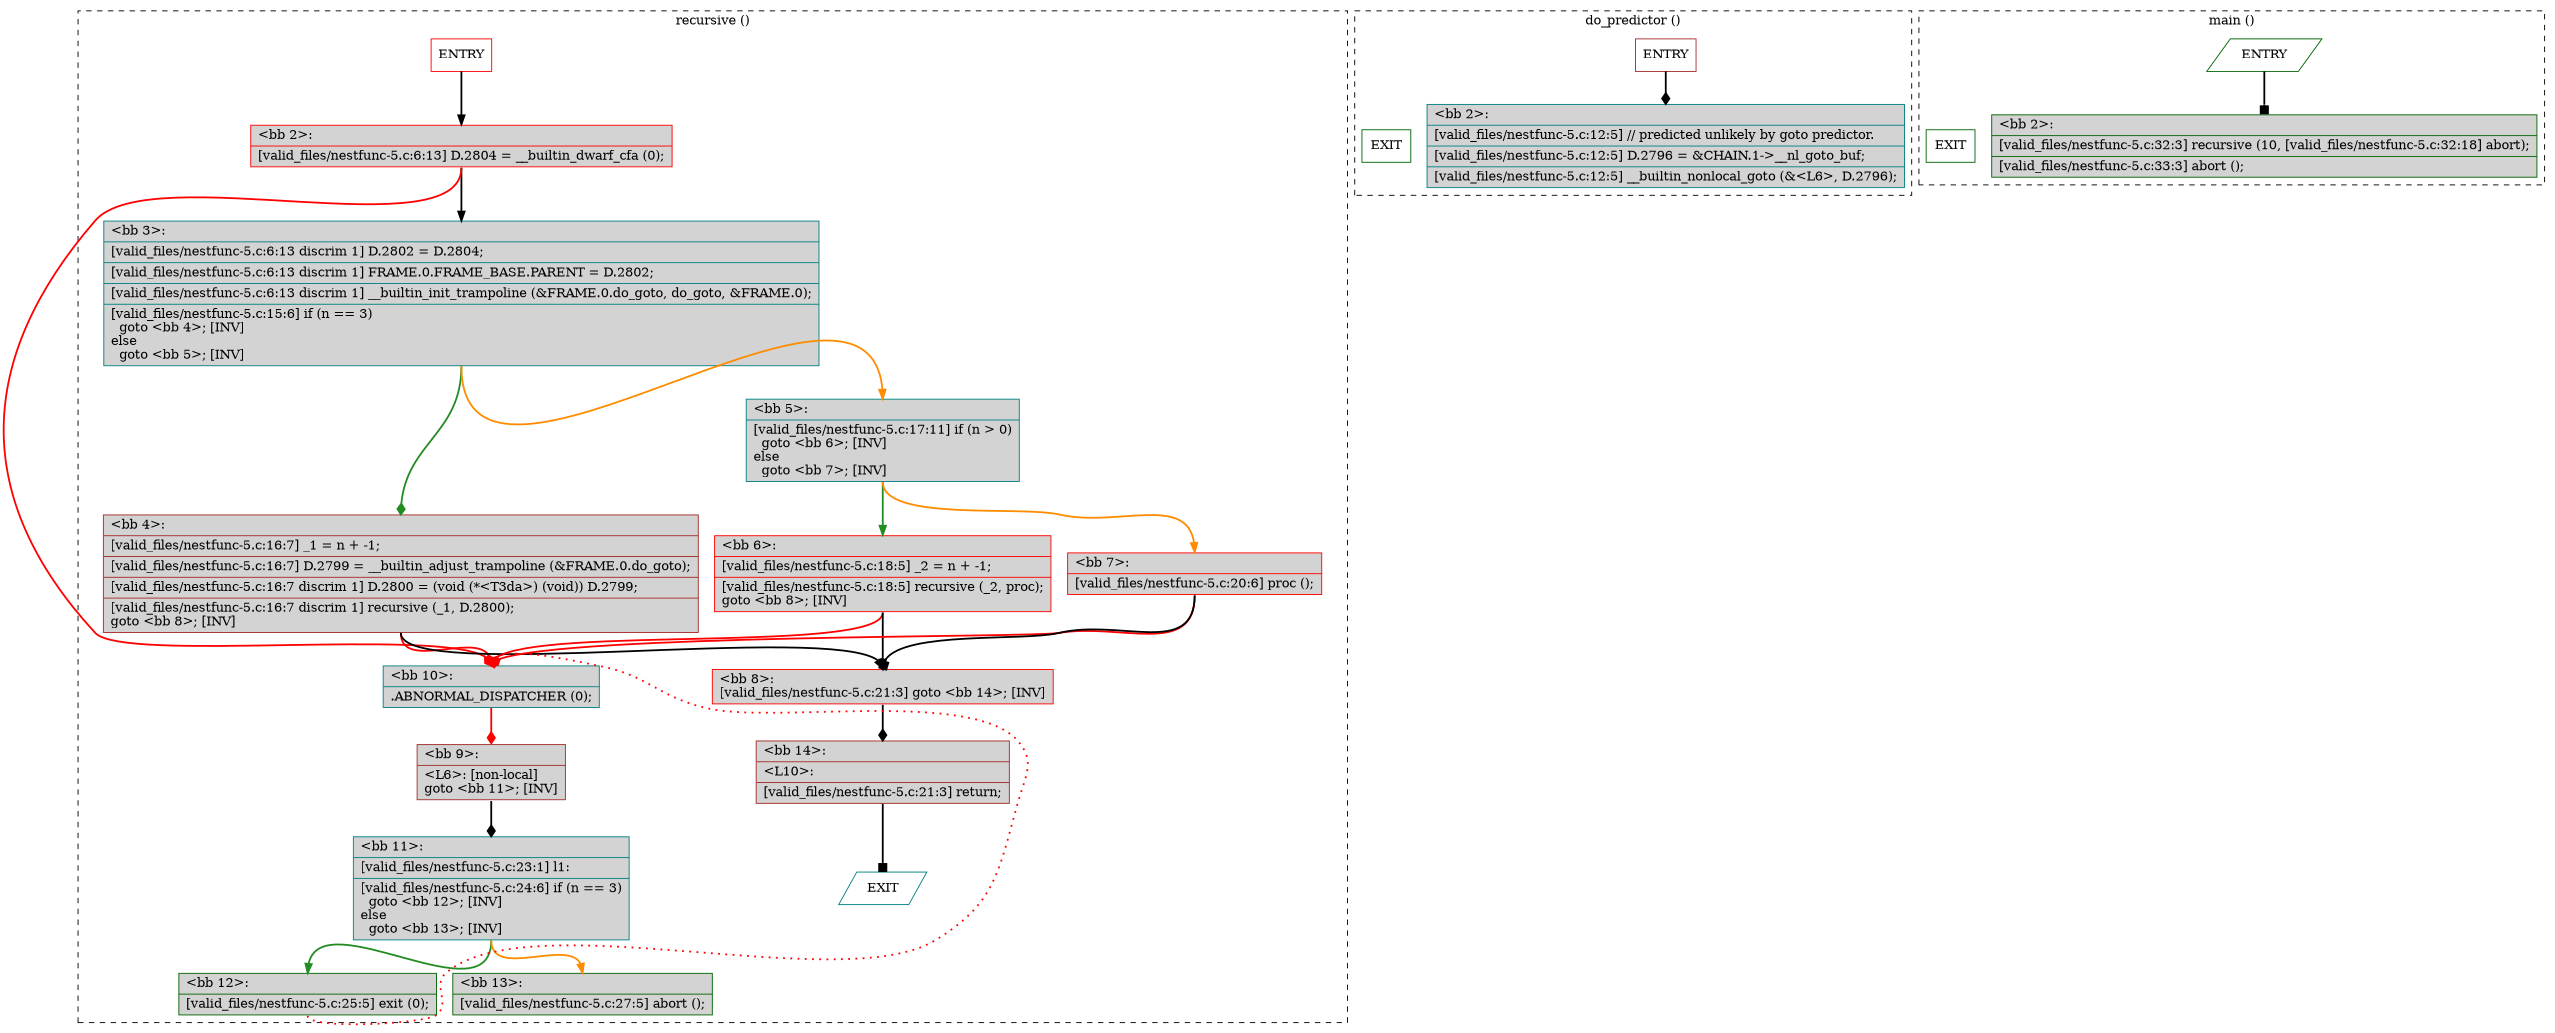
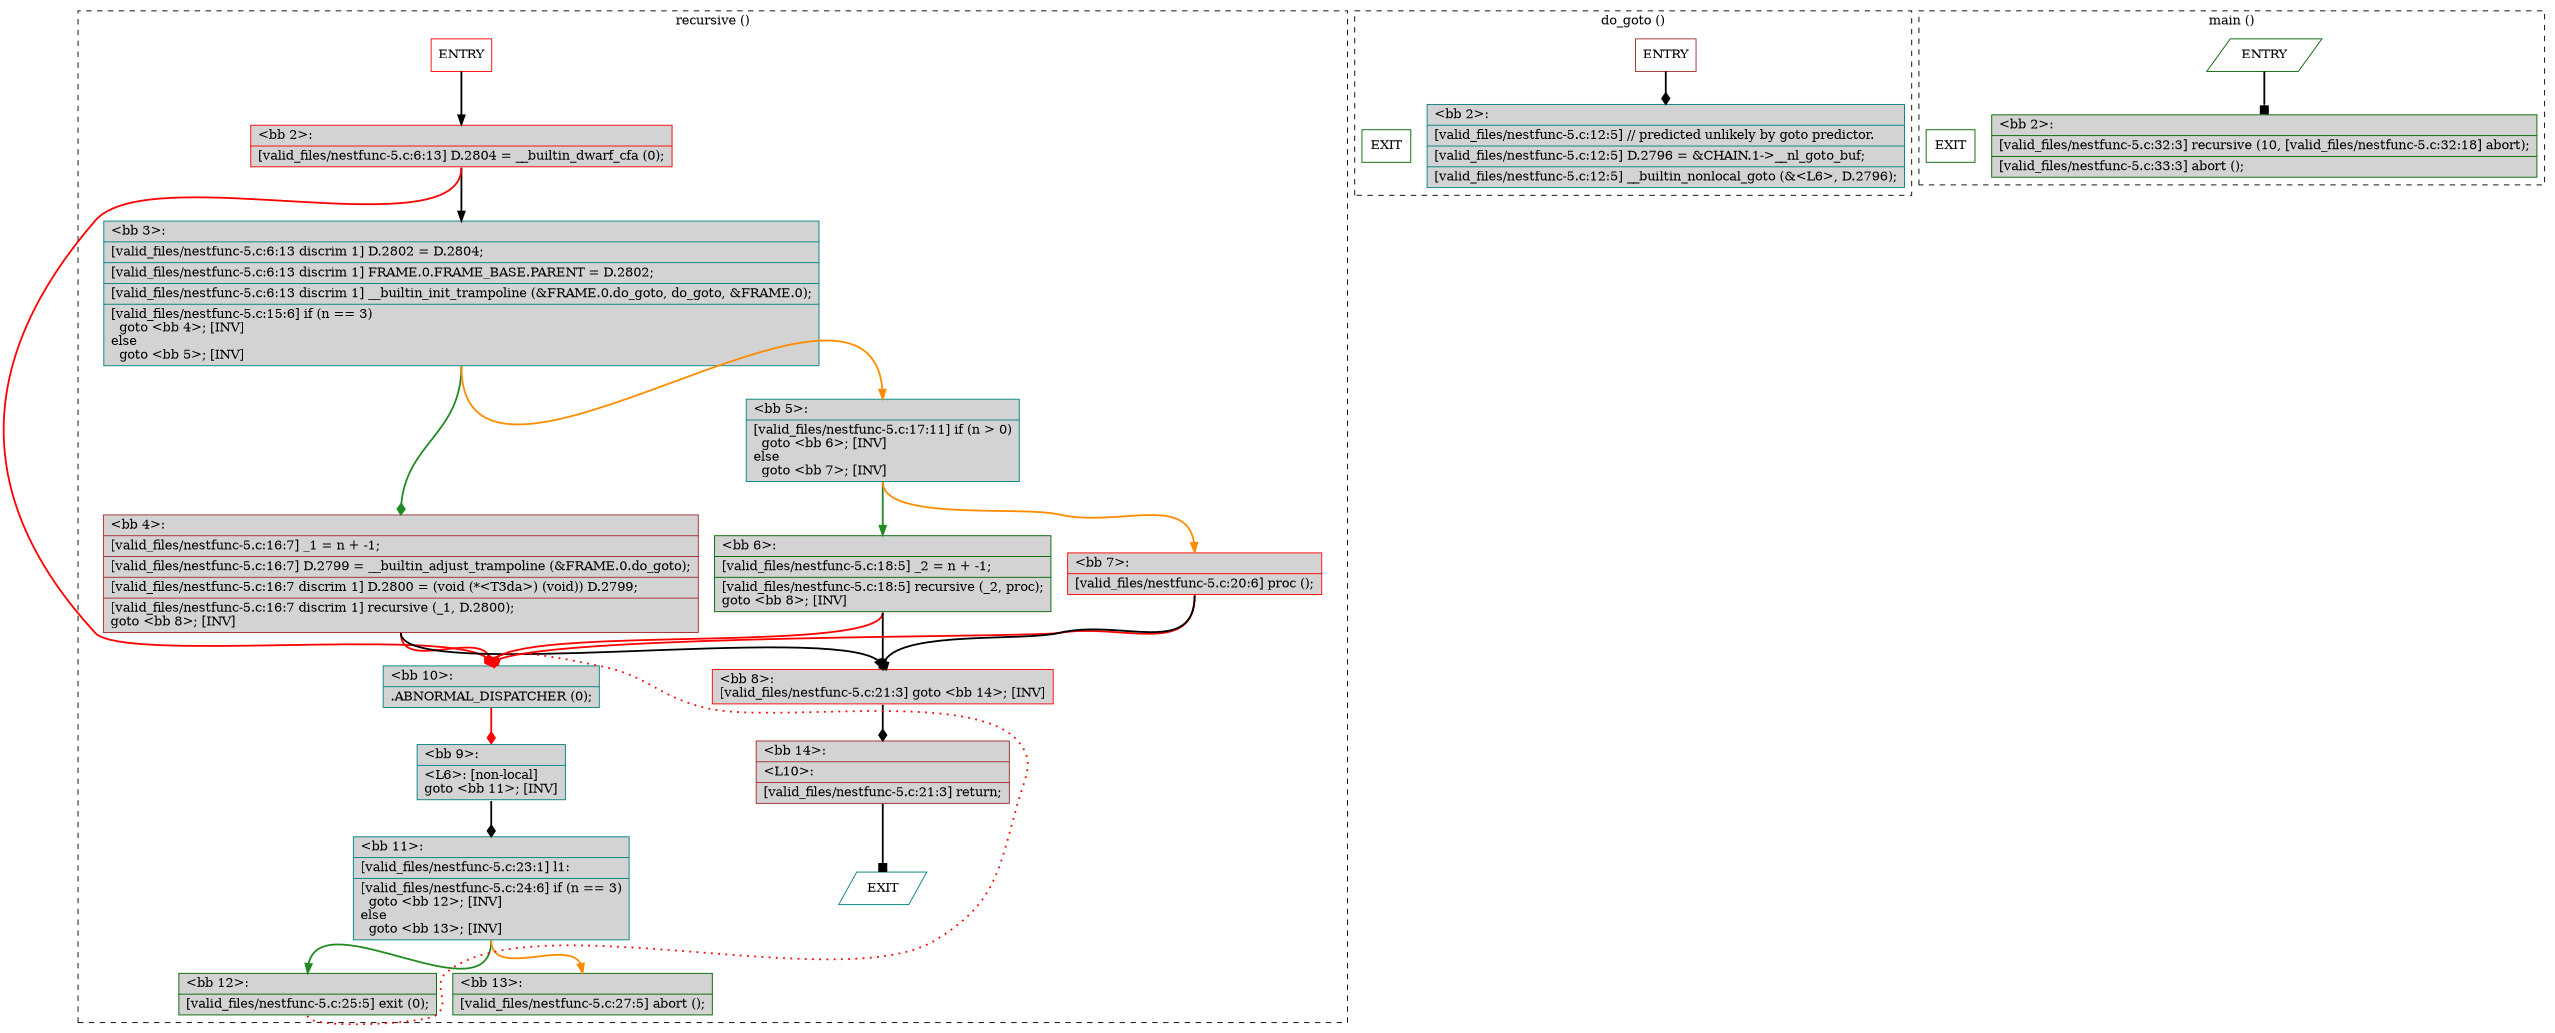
cluster "do_predictor ()": label "do_predictor ()" -> "do_goto ()"
node "<bb 6>:": color red -> darkgreen
node "<bb 9>:": color brown -> teal
